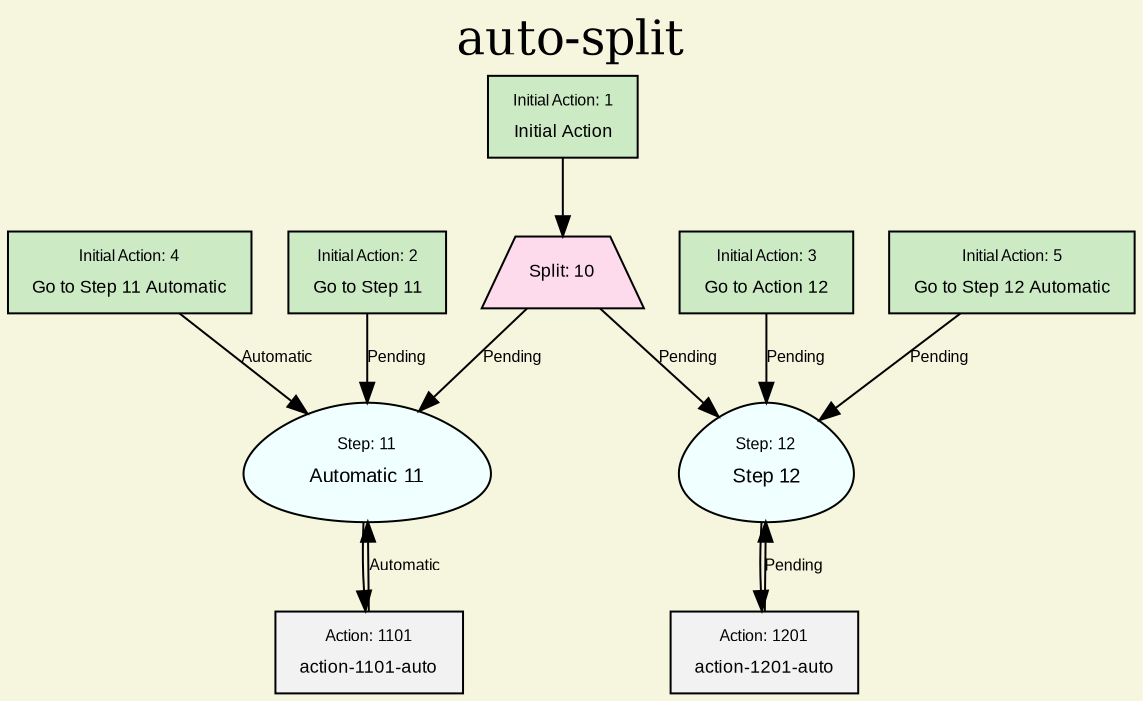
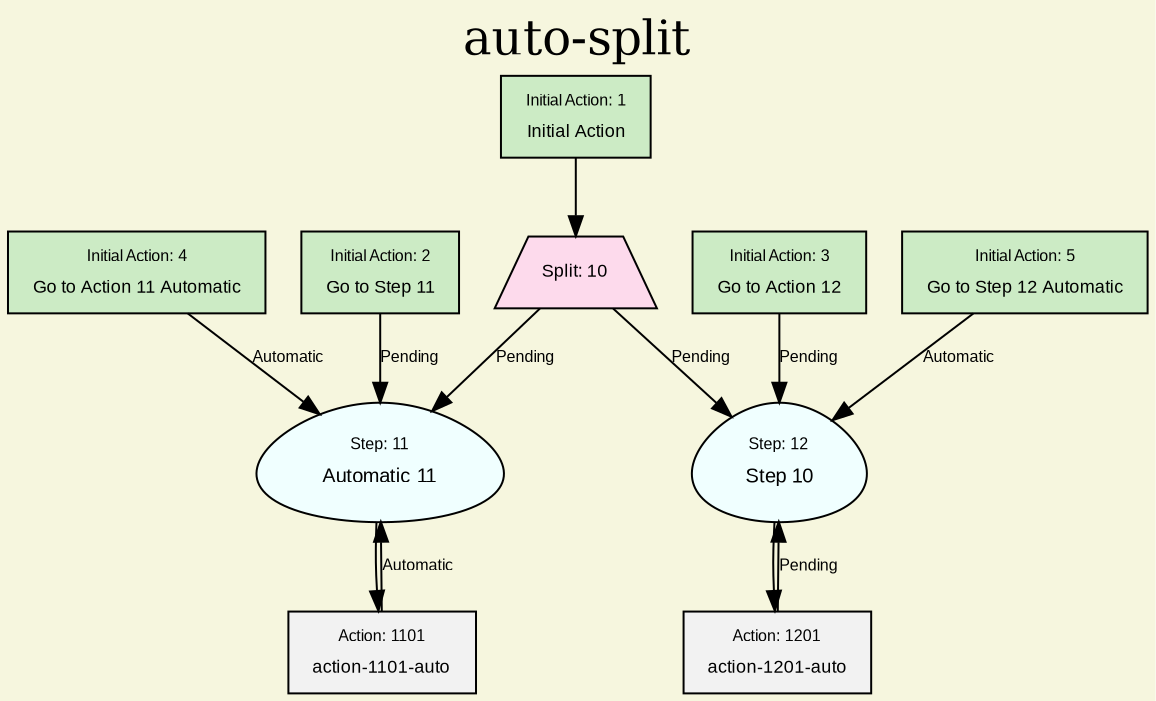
node "Initial Action: 4": text "Go to Step 11 Automatic" -> "Go to Action 11 Automatic"
edge "Initial Action: 5" -> "Step: 12": label "Pending" -> "Automatic"
node "Step: 12": text "Step 12" -> "Step 10"
